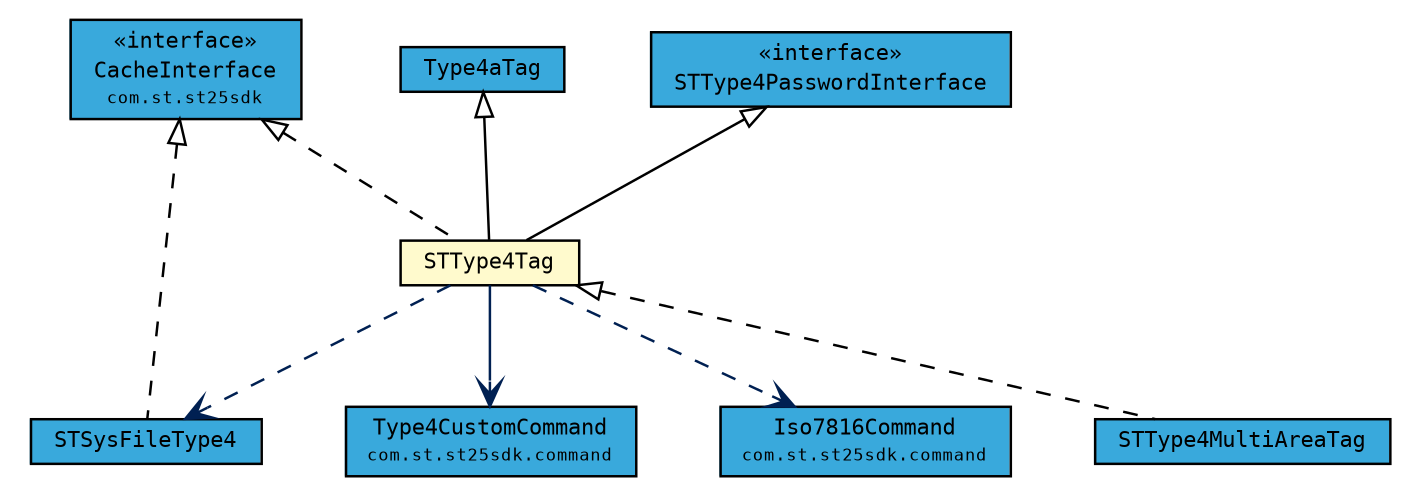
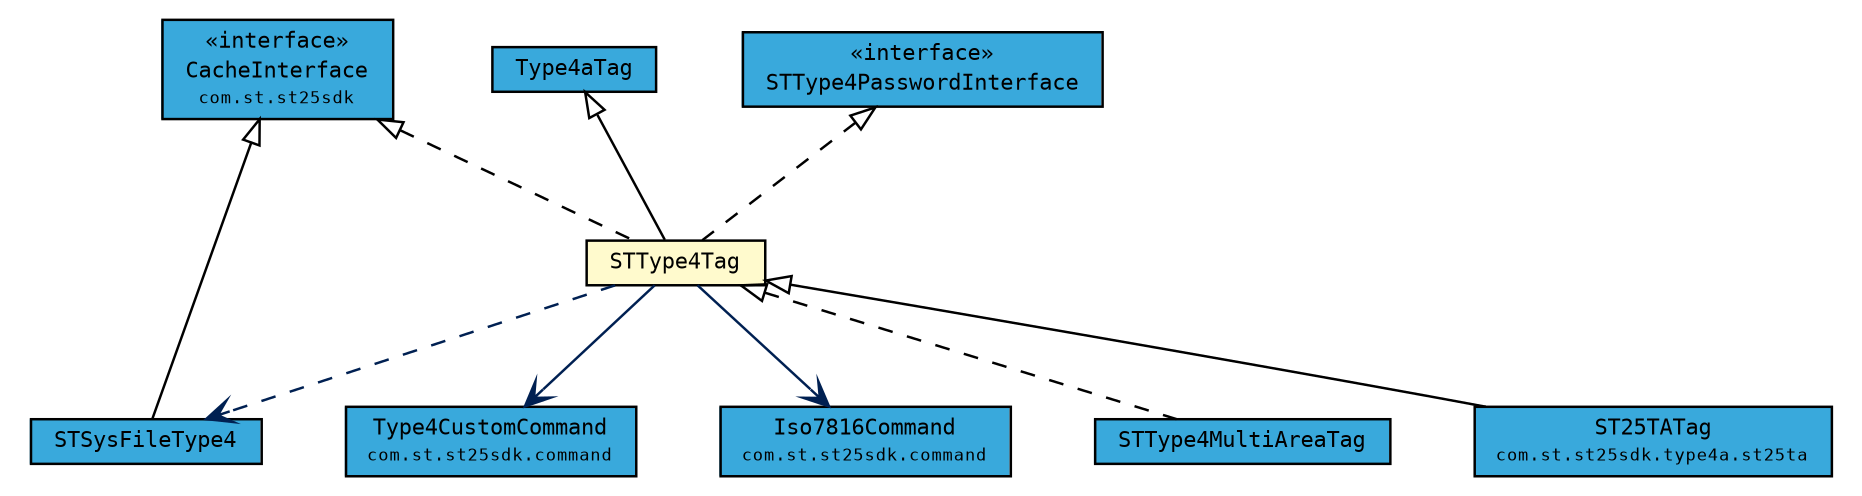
edge "STType4Tag" -> "STType4PasswordInterface": style solid -> dashed
edge "STSysFileType4" -> "CacheInterface": style dashed -> solid
edge "STType4Tag" -> "Iso7816Command": style dashed -> solid
node "ST25TATag": added
